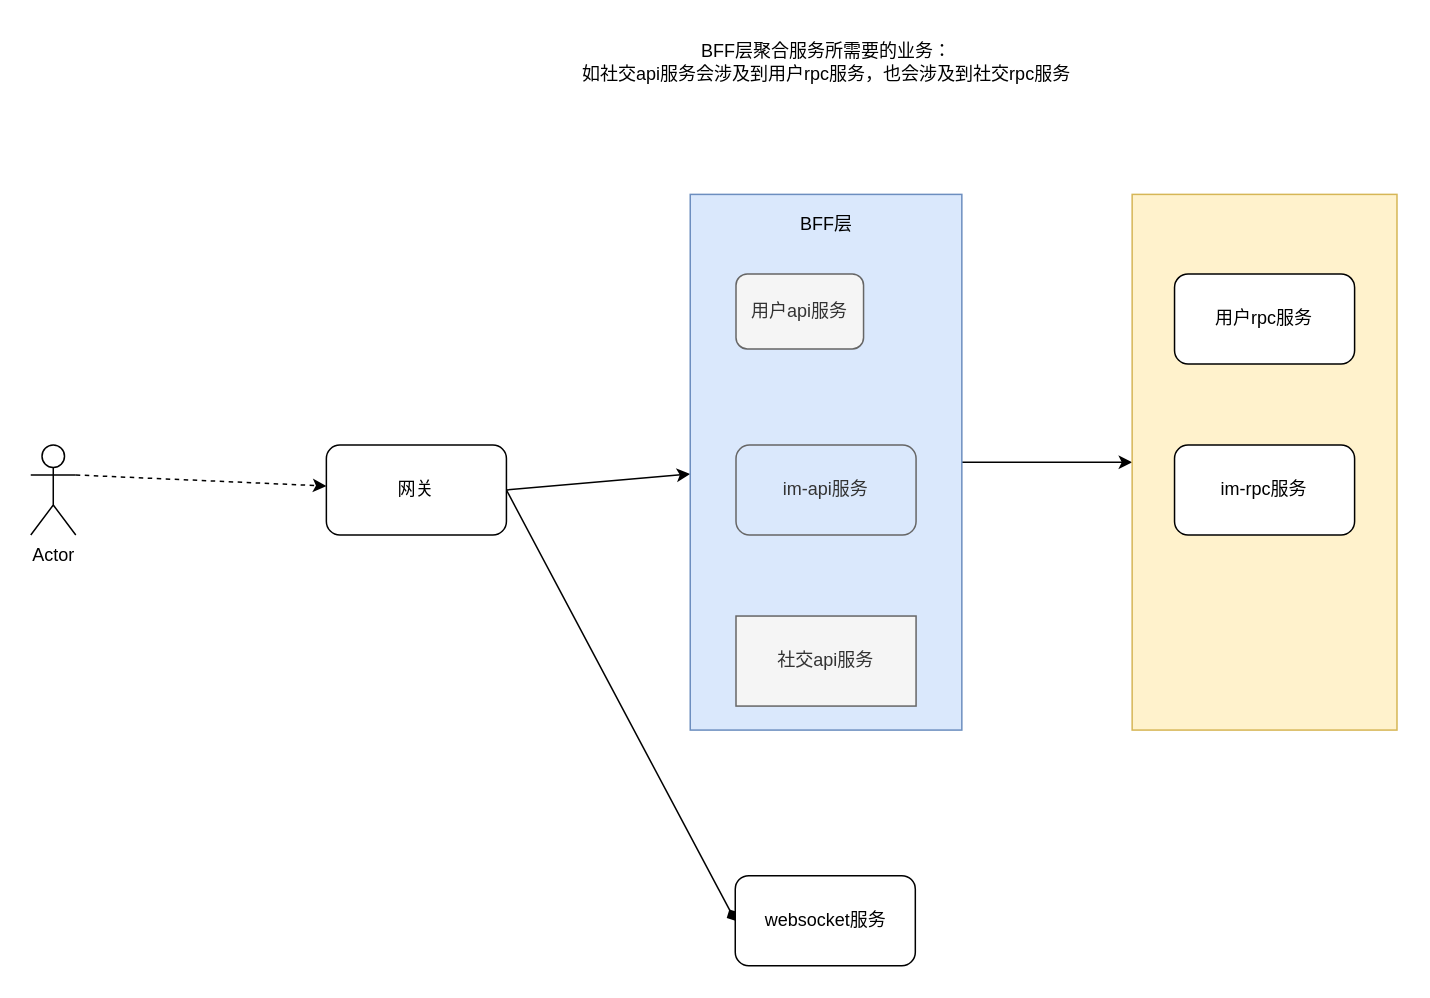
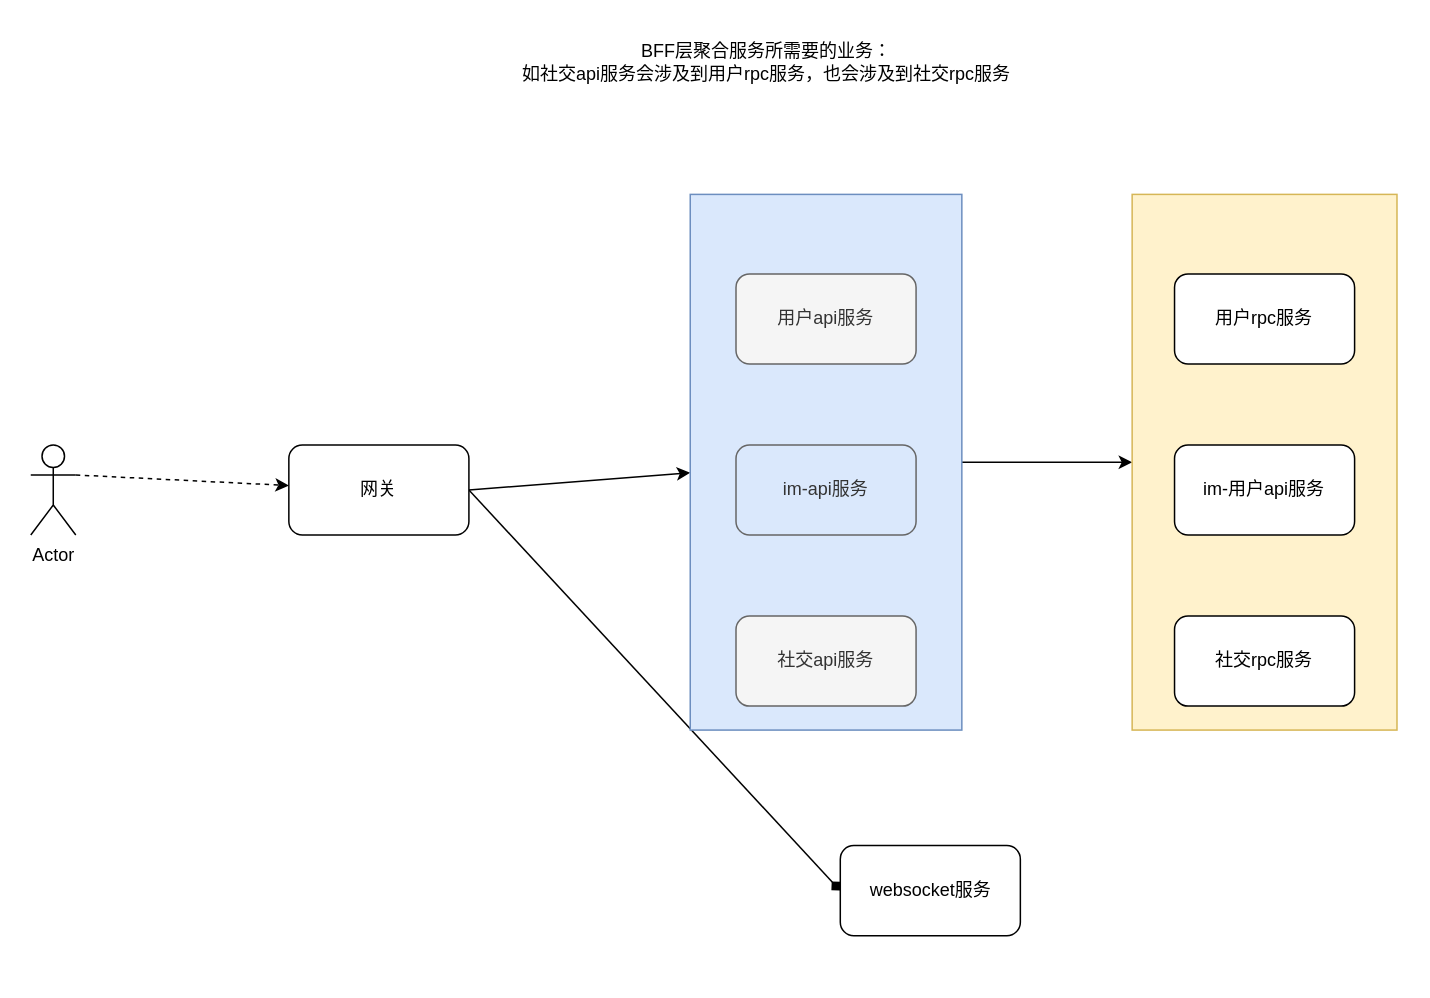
node "BFF层聚合服务所需要的业务： 如社交api服务会涉及到用户rpc服务，也会涉及到社交rpc服务": moved (825, 62) -> (765, 62)
node "BFF层": removed
node "用户api服务": size 128x75 -> 180x90
node "网关": moved (416, 490) -> (379, 490)
node "im-rpc服务": label "im-rpc服务" -> "im-用户api服务"
node "社交api服务": shape rectangle -> rounded rectangle
node "社交rpc服务": added
node "websocket服务": moved (825, 920) -> (930, 890)
